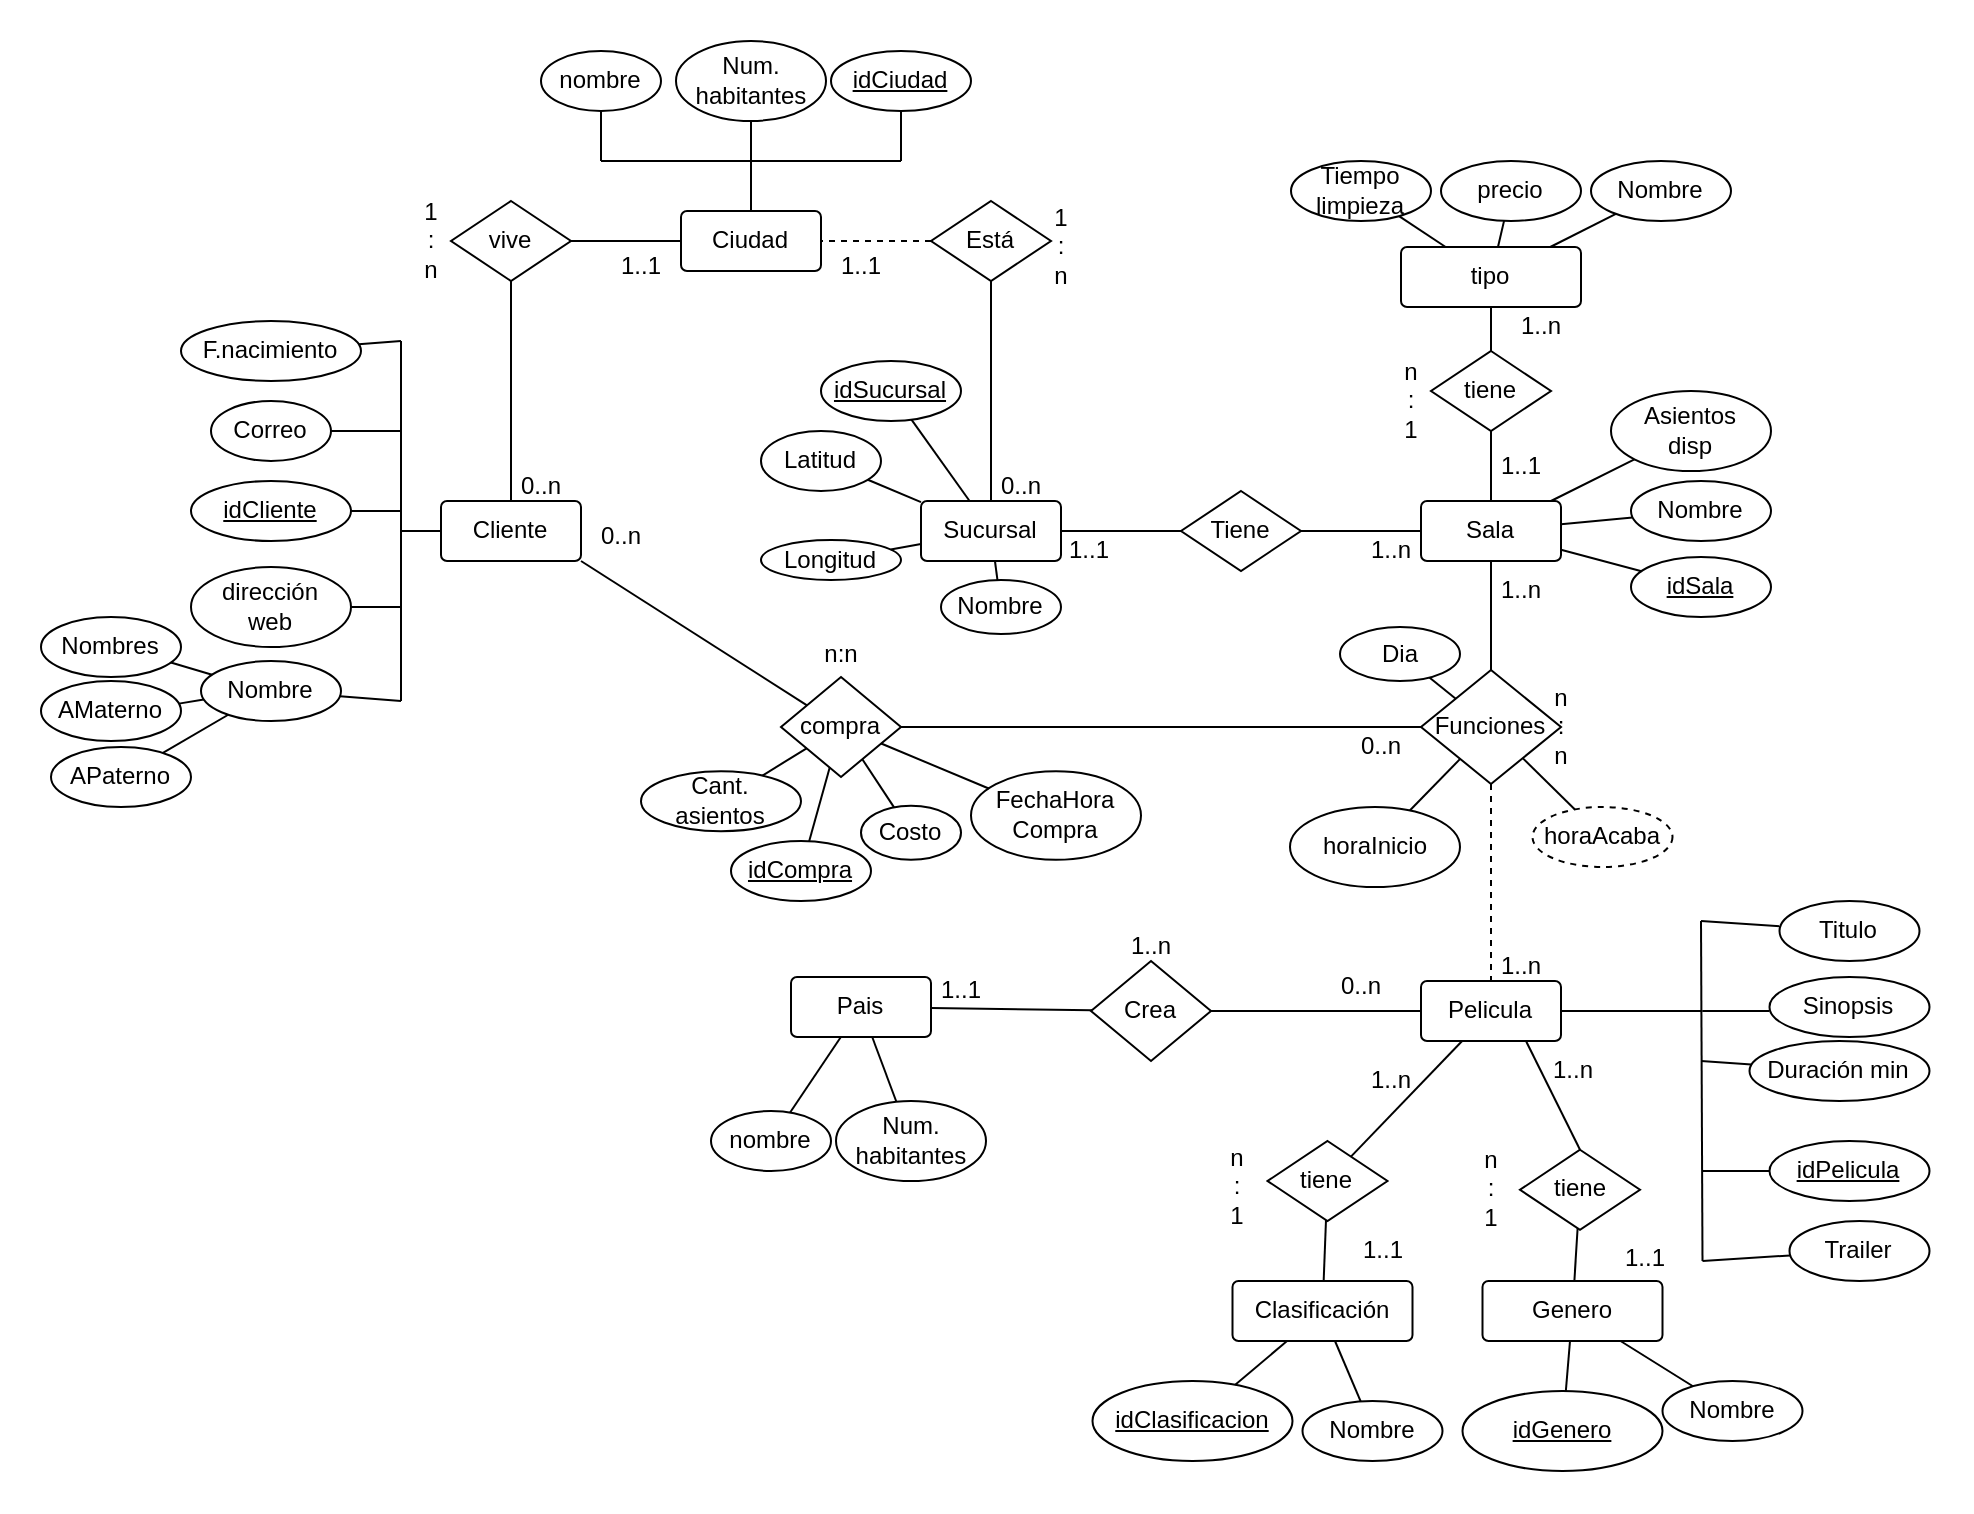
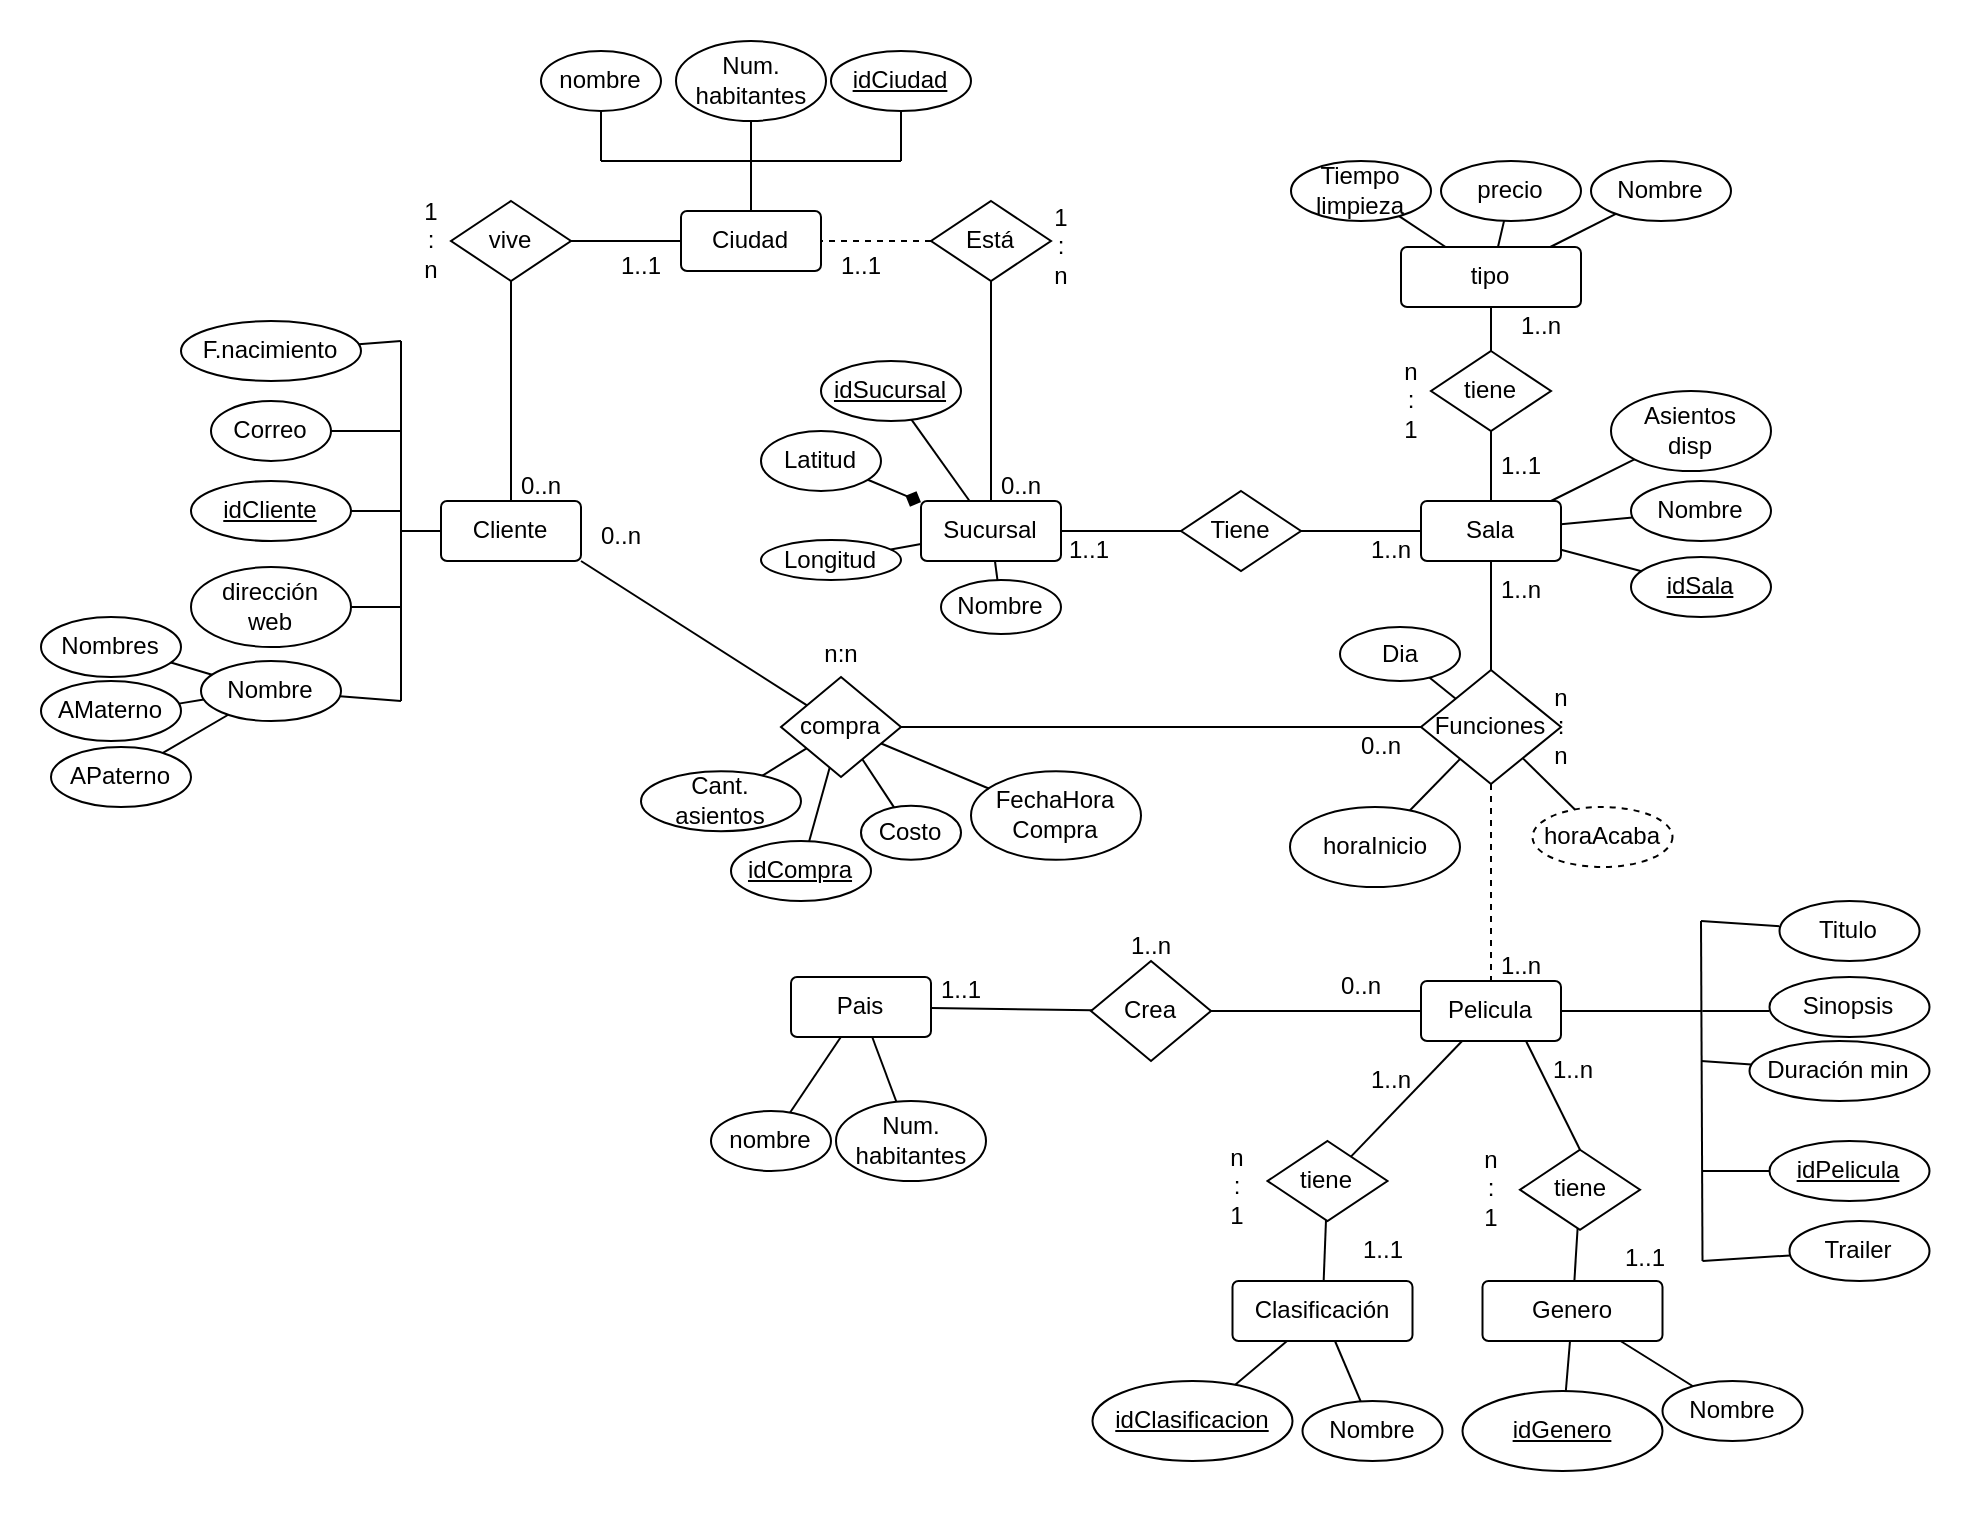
edge "Latitud" -- "Sucursal": arrowhead none -> diamond
